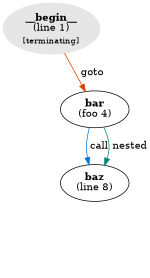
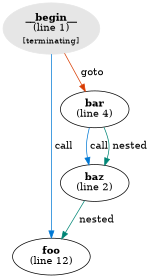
node "bar": text "(foo 4)" -> "(line 4)"
node "baz": text "(line 8)" -> "(line 2)"
node "foo": added
